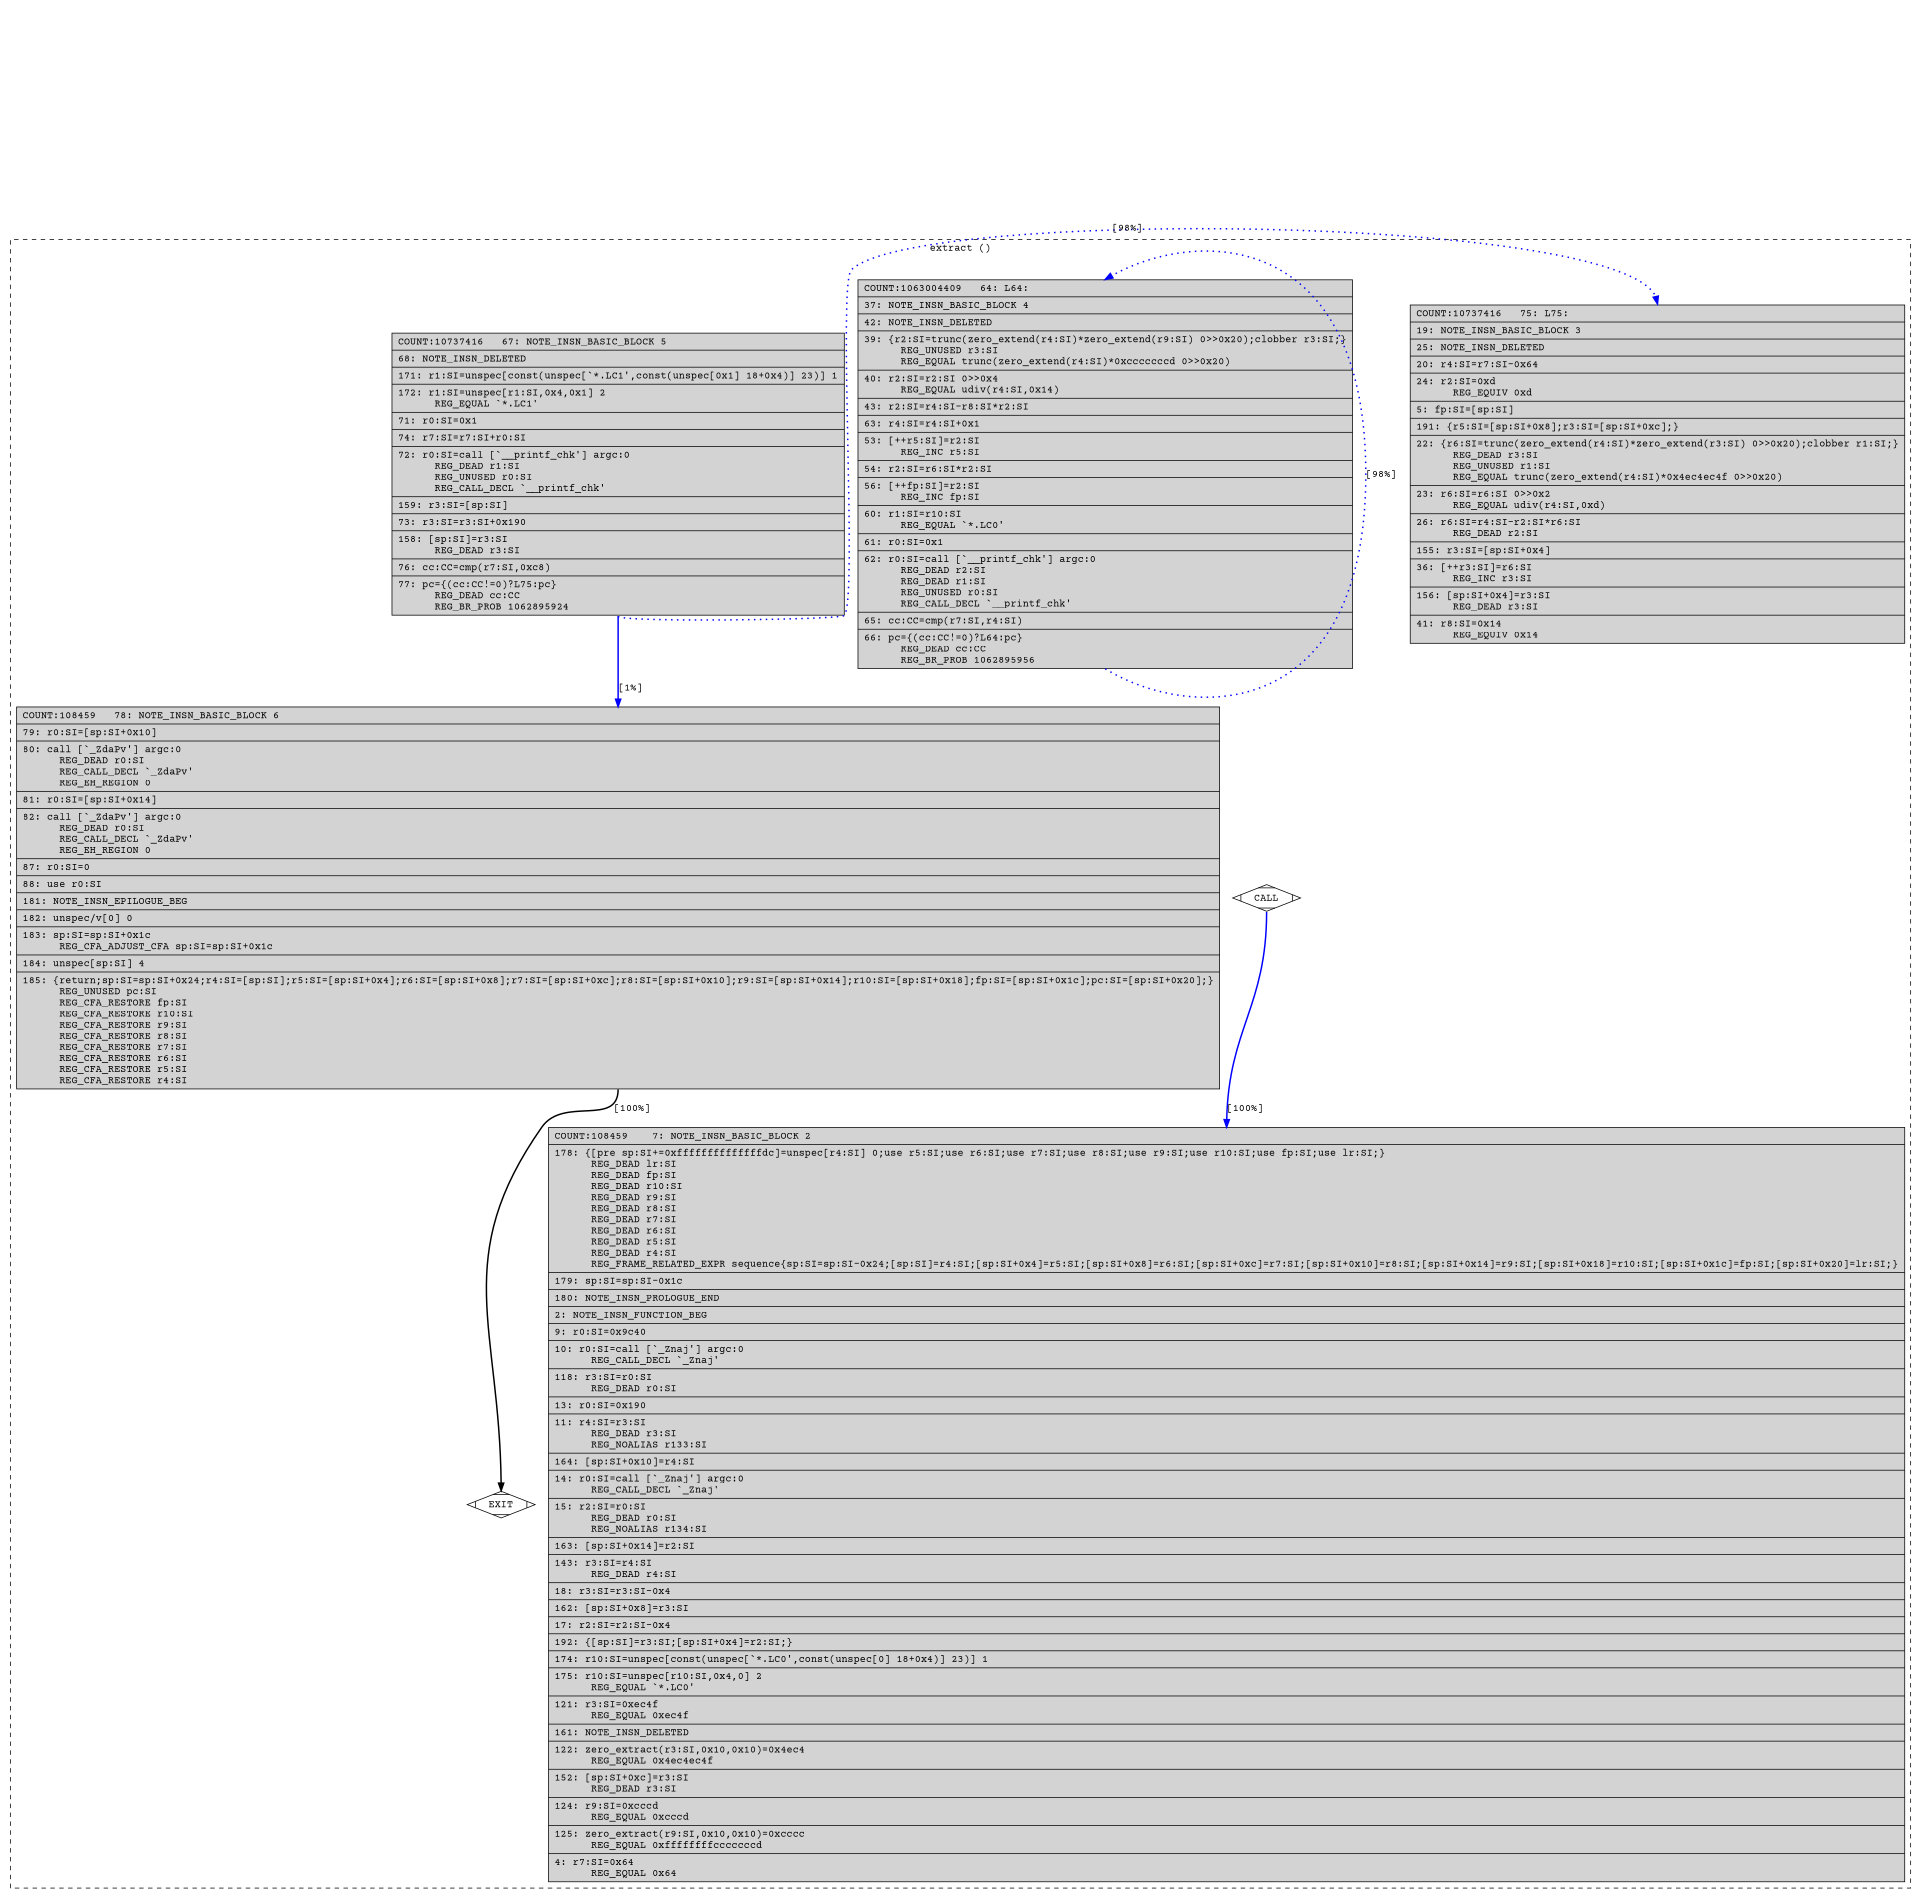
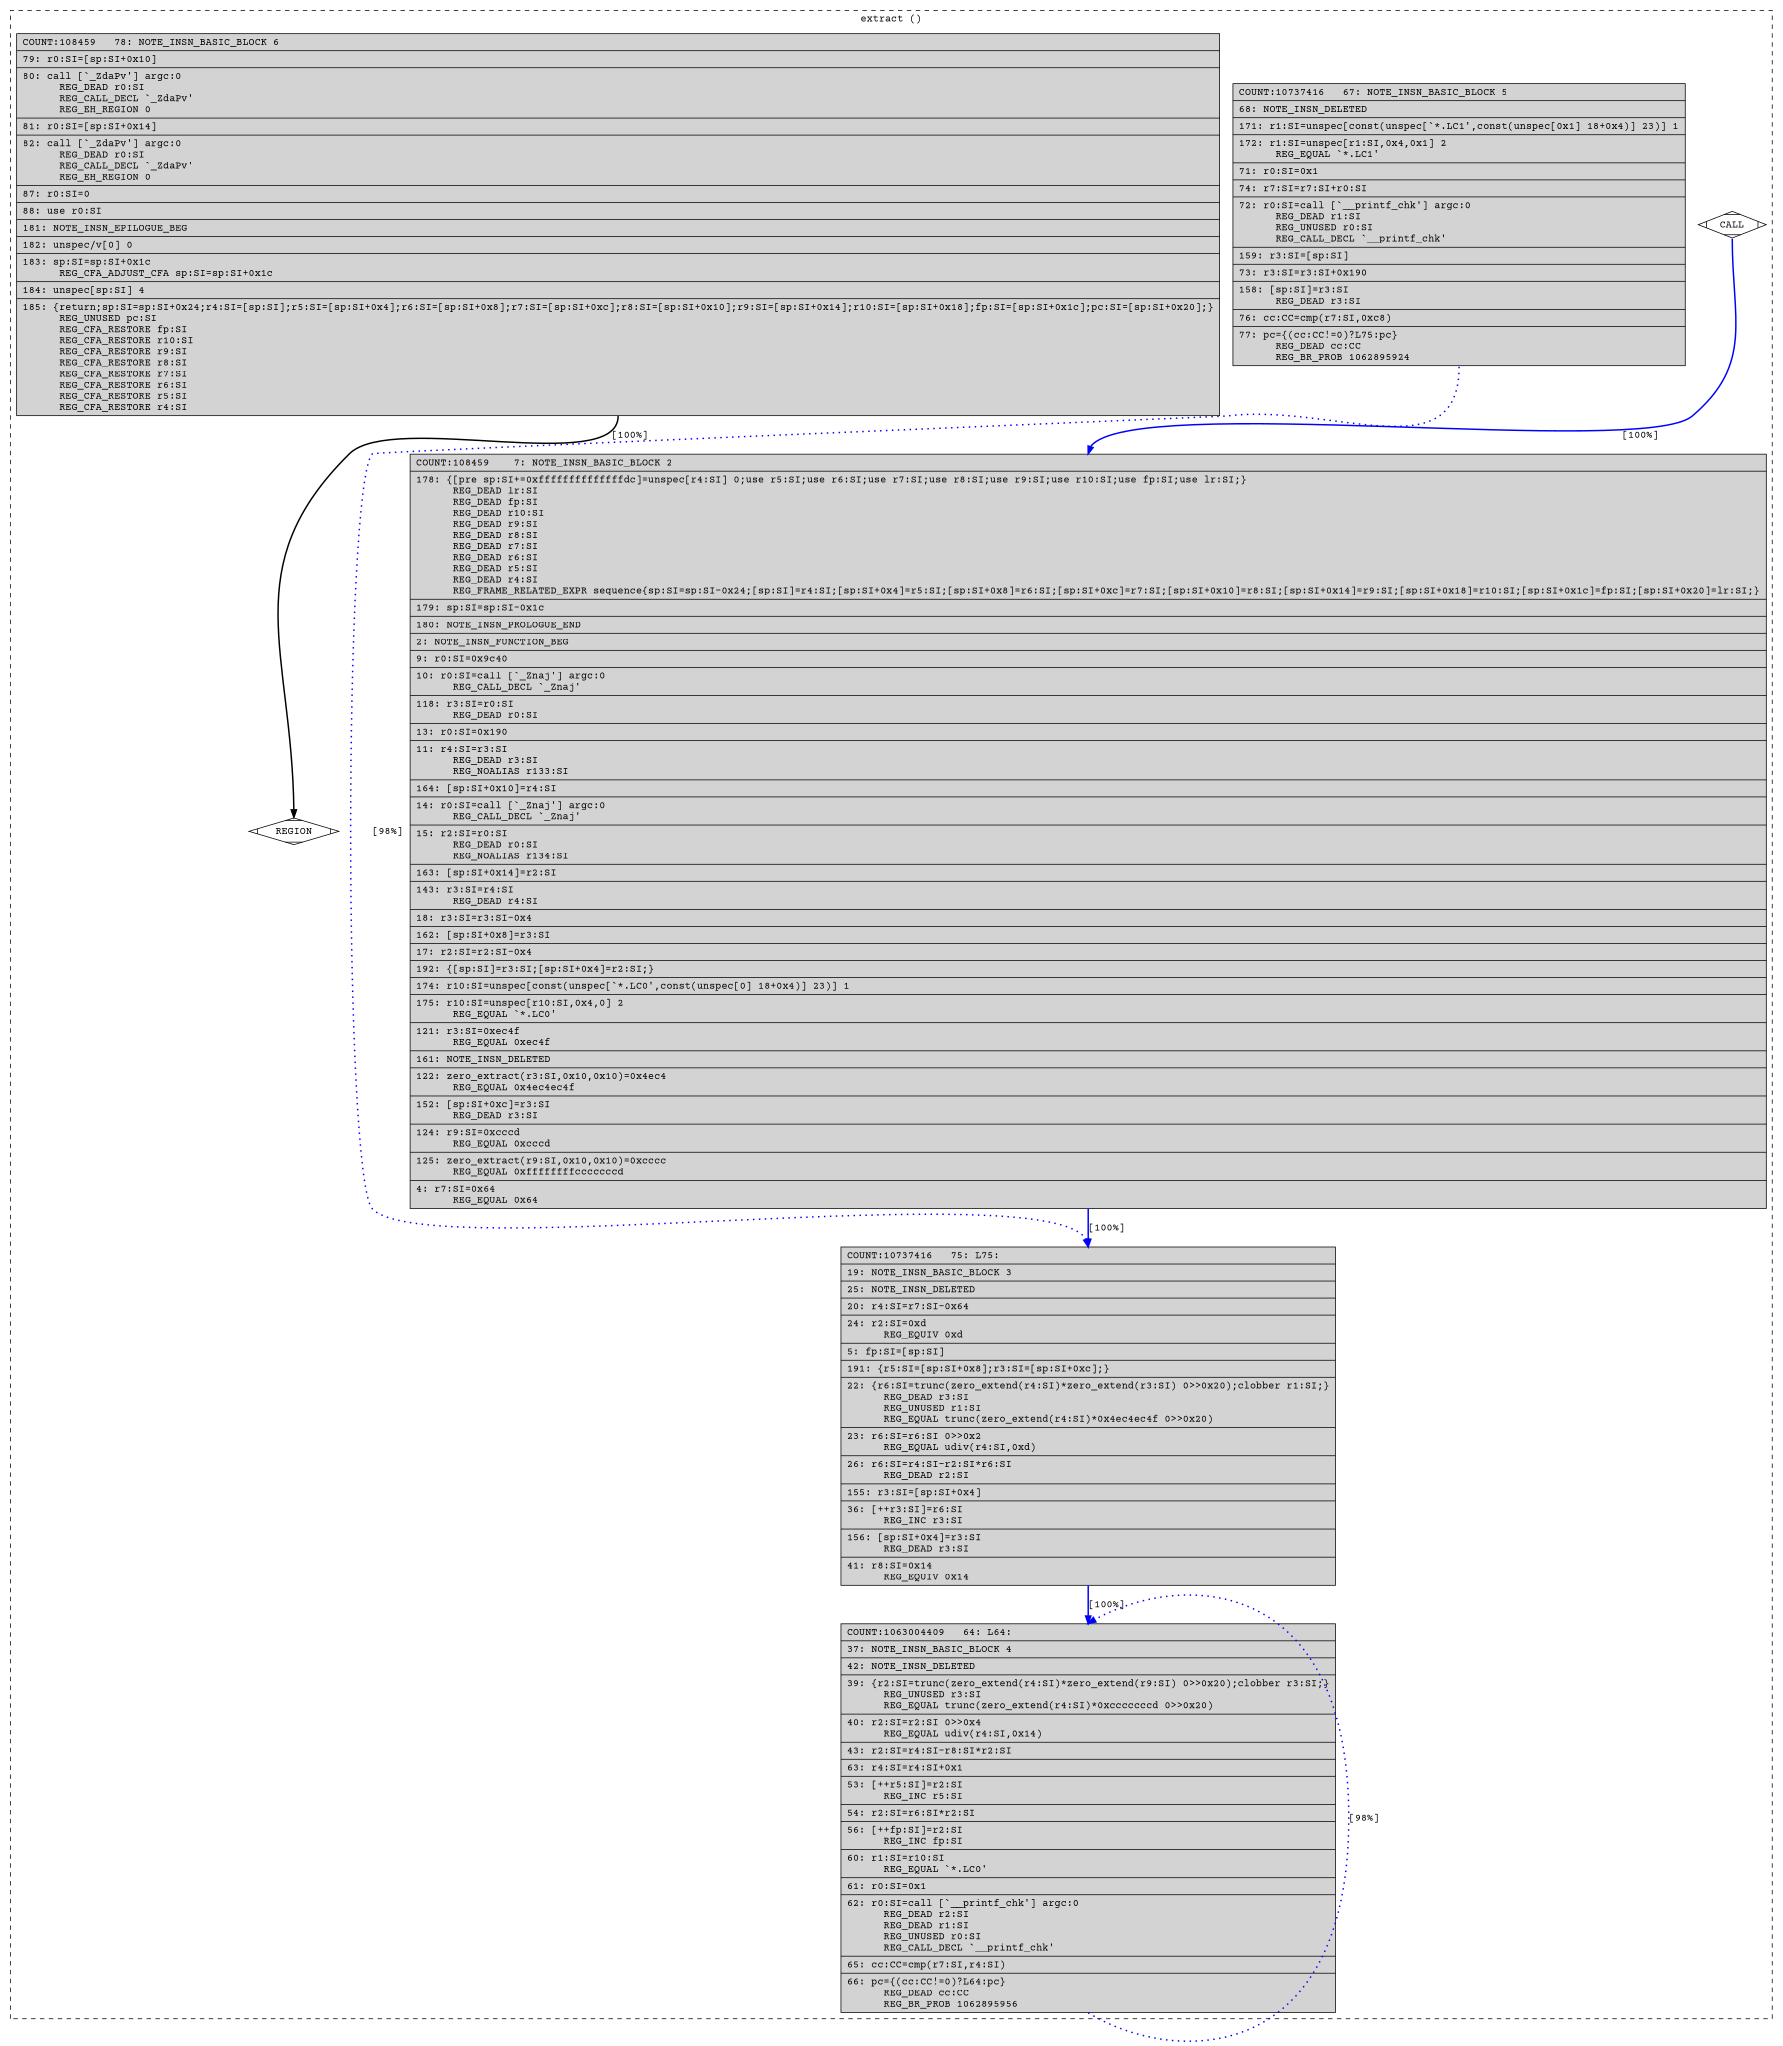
edge "COUNT:10737416   67: NOTE_INSN_BASIC_BLOCK 5" -> "COUNT:108459   78: NOTE_INSN_BASIC_BLOCK 6": removed, label "[1%]"
edge "COUNT:108459    7: NOTE_INSN_BASIC_BLOCK 2" -> "COUNT:10737416   75: L75:": added, label "[100%]"
node "EXIT": label "EXIT" -> "REGION"
edge "COUNT:10737416   75: L75:" -> "COUNT:1063004409   64: L64:": added, label "[100%]"
